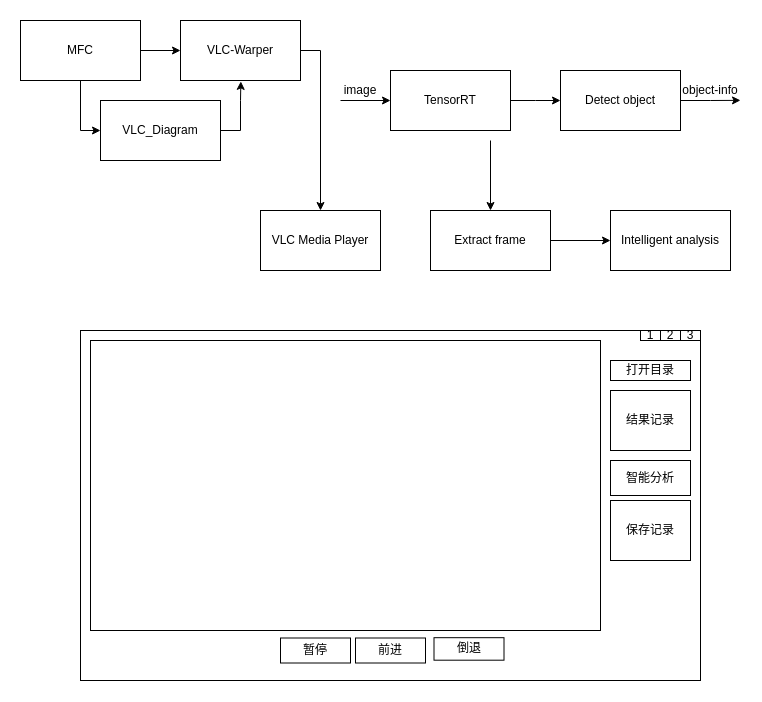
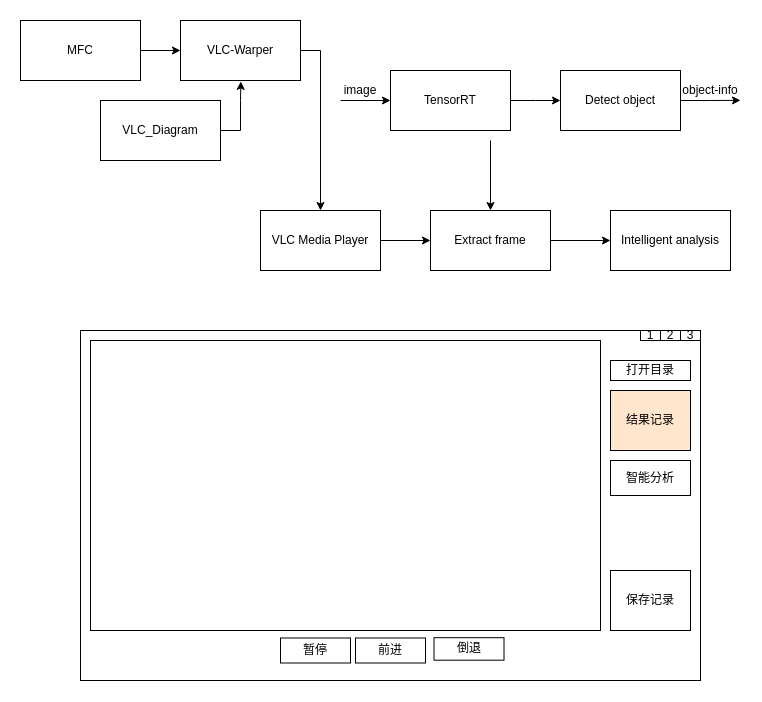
edge "MFC" -> "VLC_Diagram": removed
edge "VLC Media Player" -> "Extract frame": added
node "结果记录": fillcolor #ffffff -> #ffe6cc
node "保存记录": moved (651, 531) -> (651, 601)
